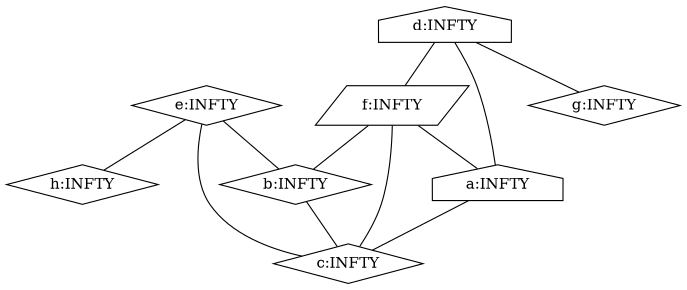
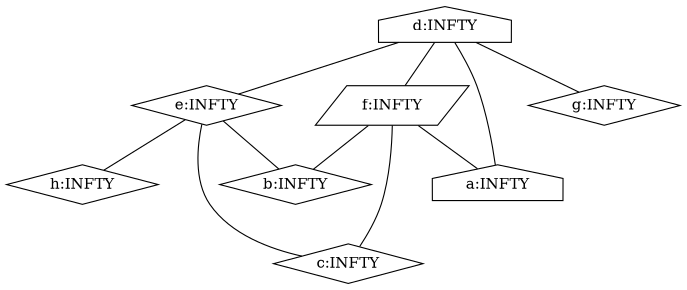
edge "d:INFTY" -- "e:INFTY": added
edge "b:INFTY" -- "c:INFTY": removed
edge "a:INFTY" -- "c:INFTY": removed
